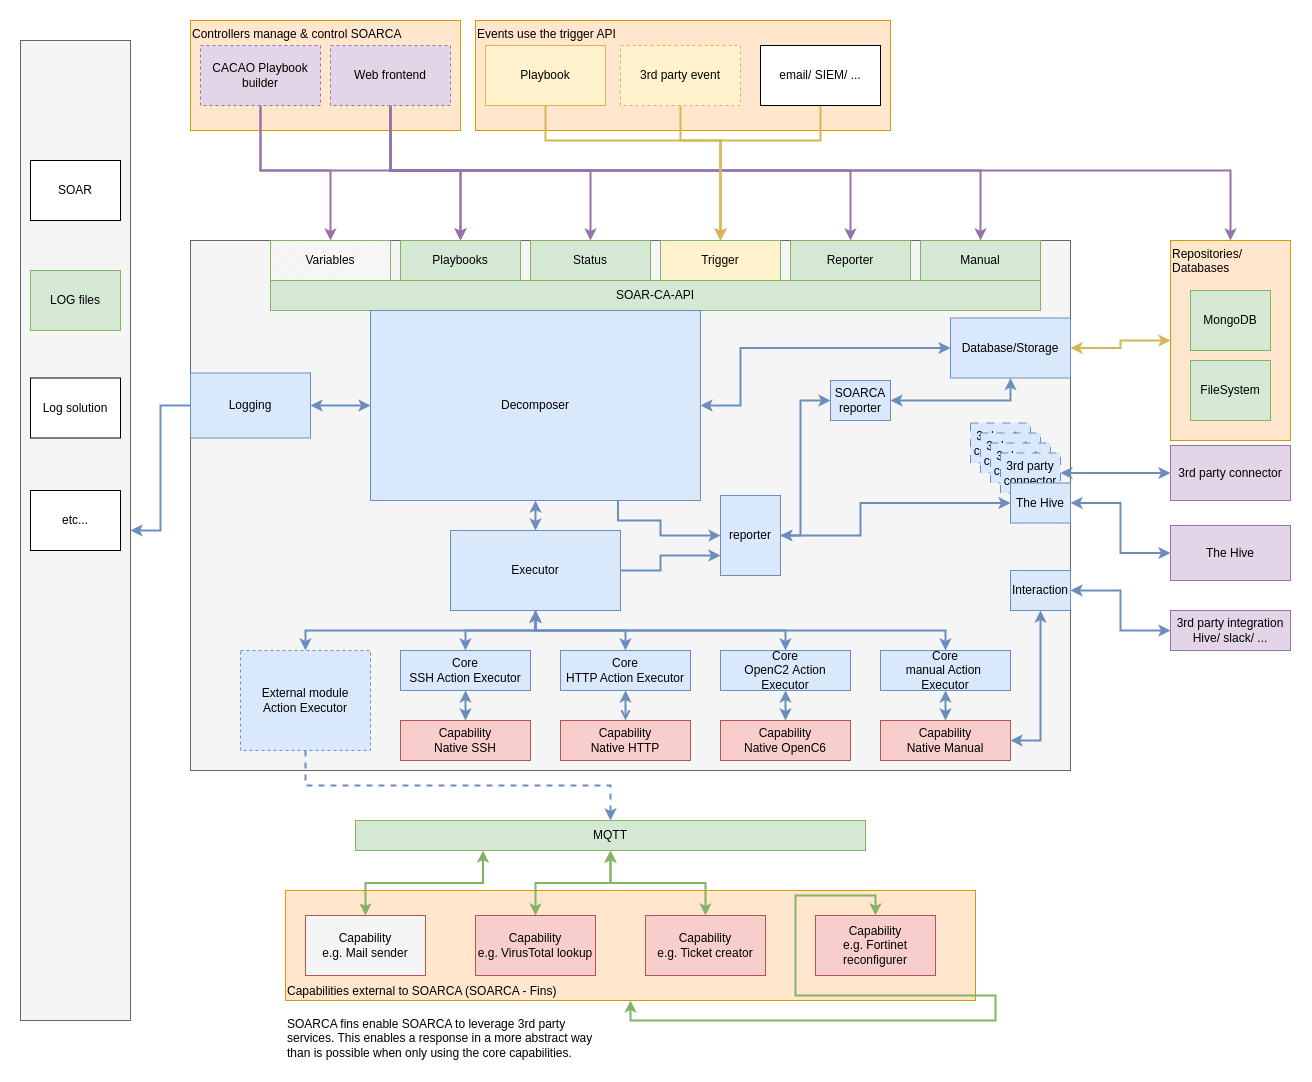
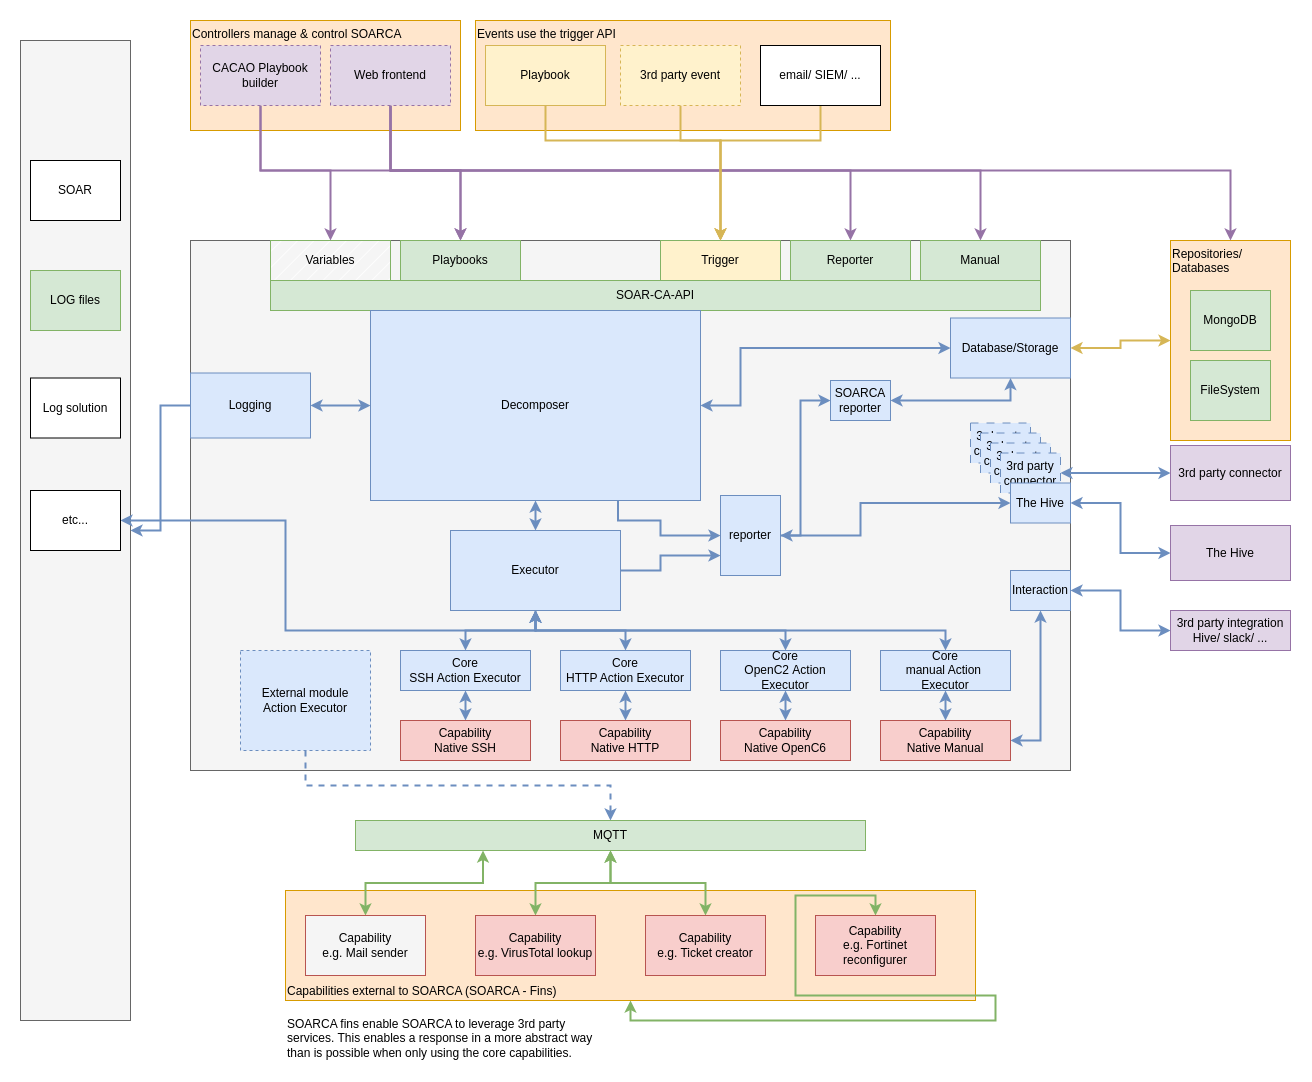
edge "Web frontend" -> "Status": removed
node "Status": removed
edge "Executor" -- "External module Action Executor": now "Executor" -- "etc..."
edge "Core HTTP Action Executor" -- "Capability Native HTTP": arrowhead open -> classic
